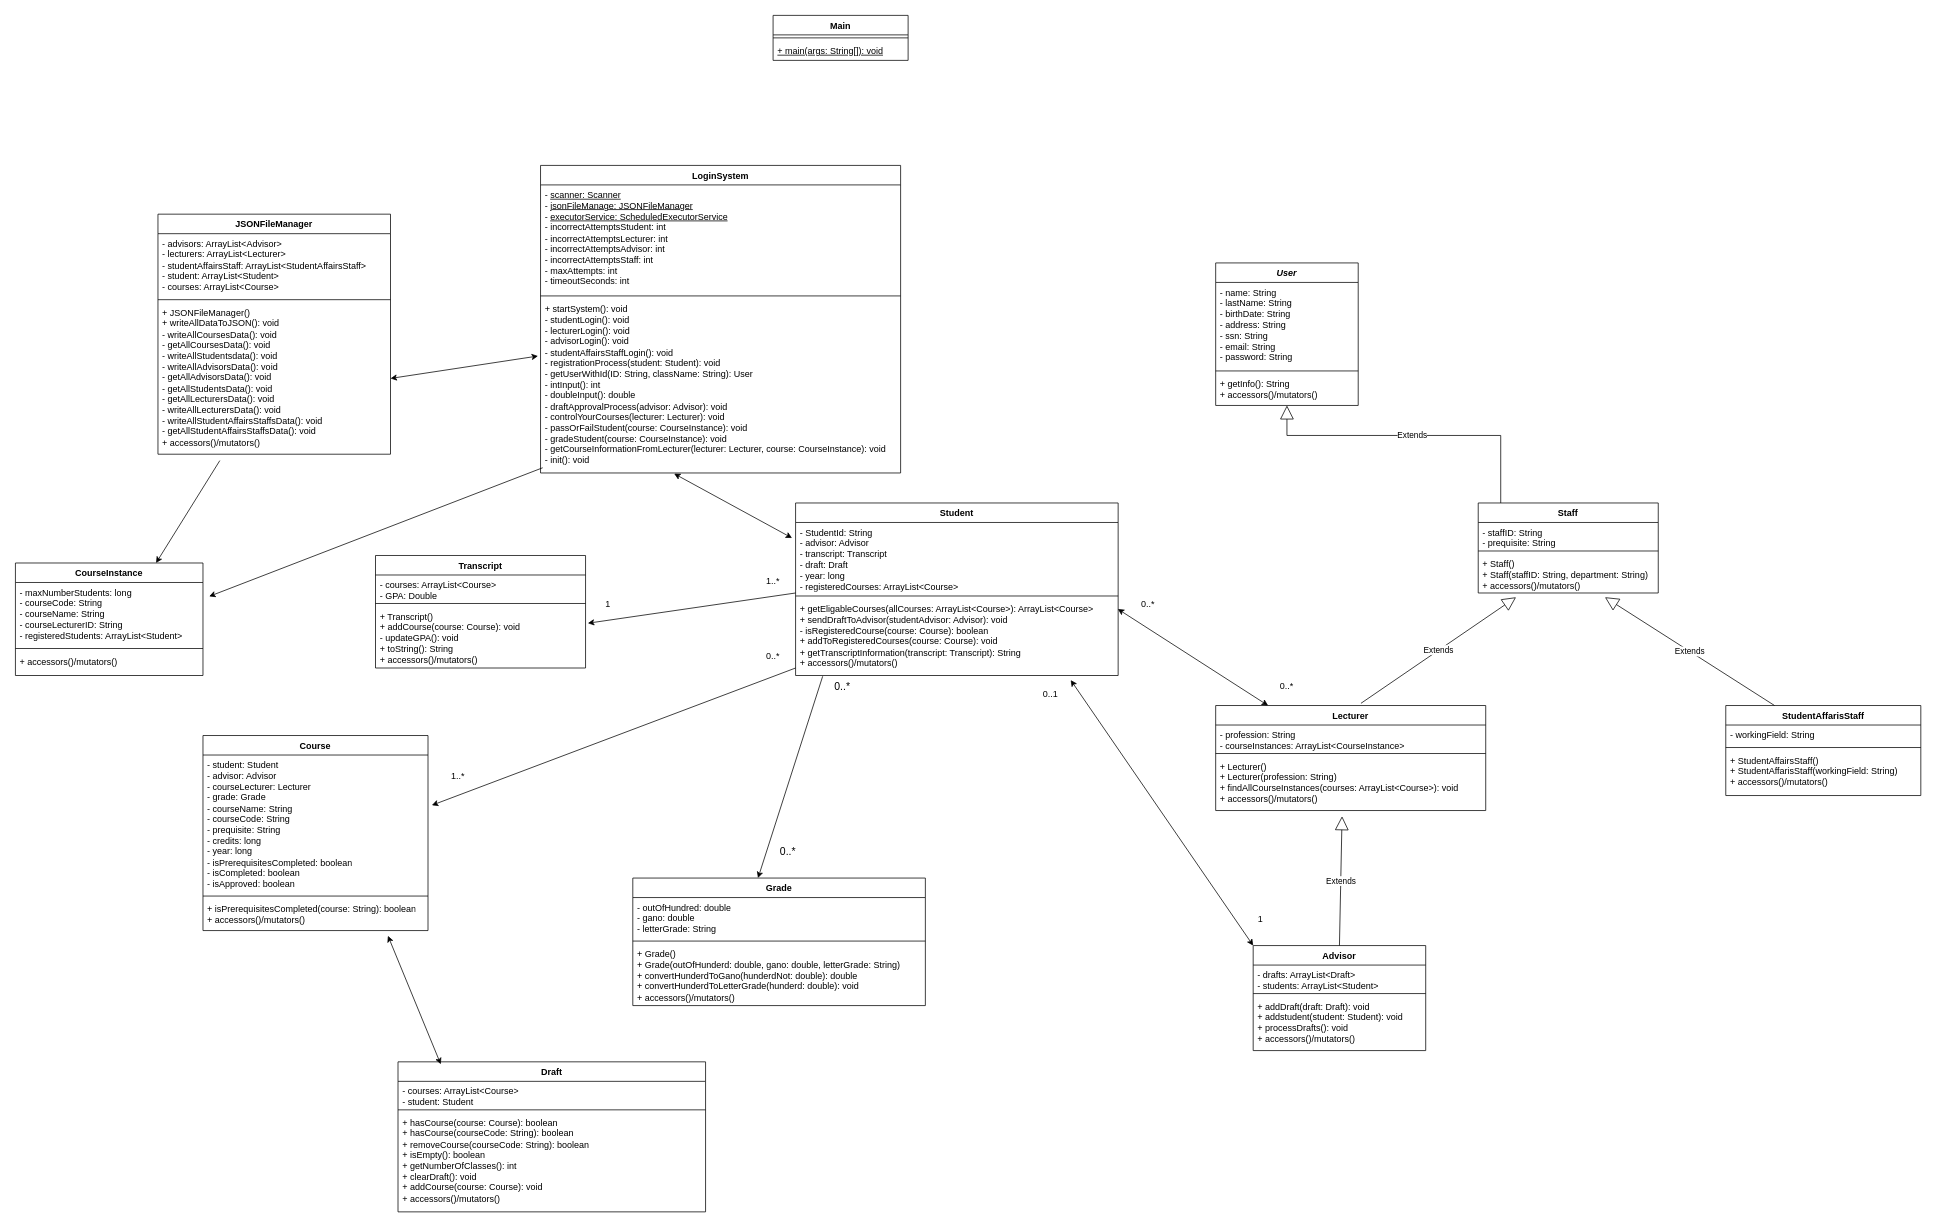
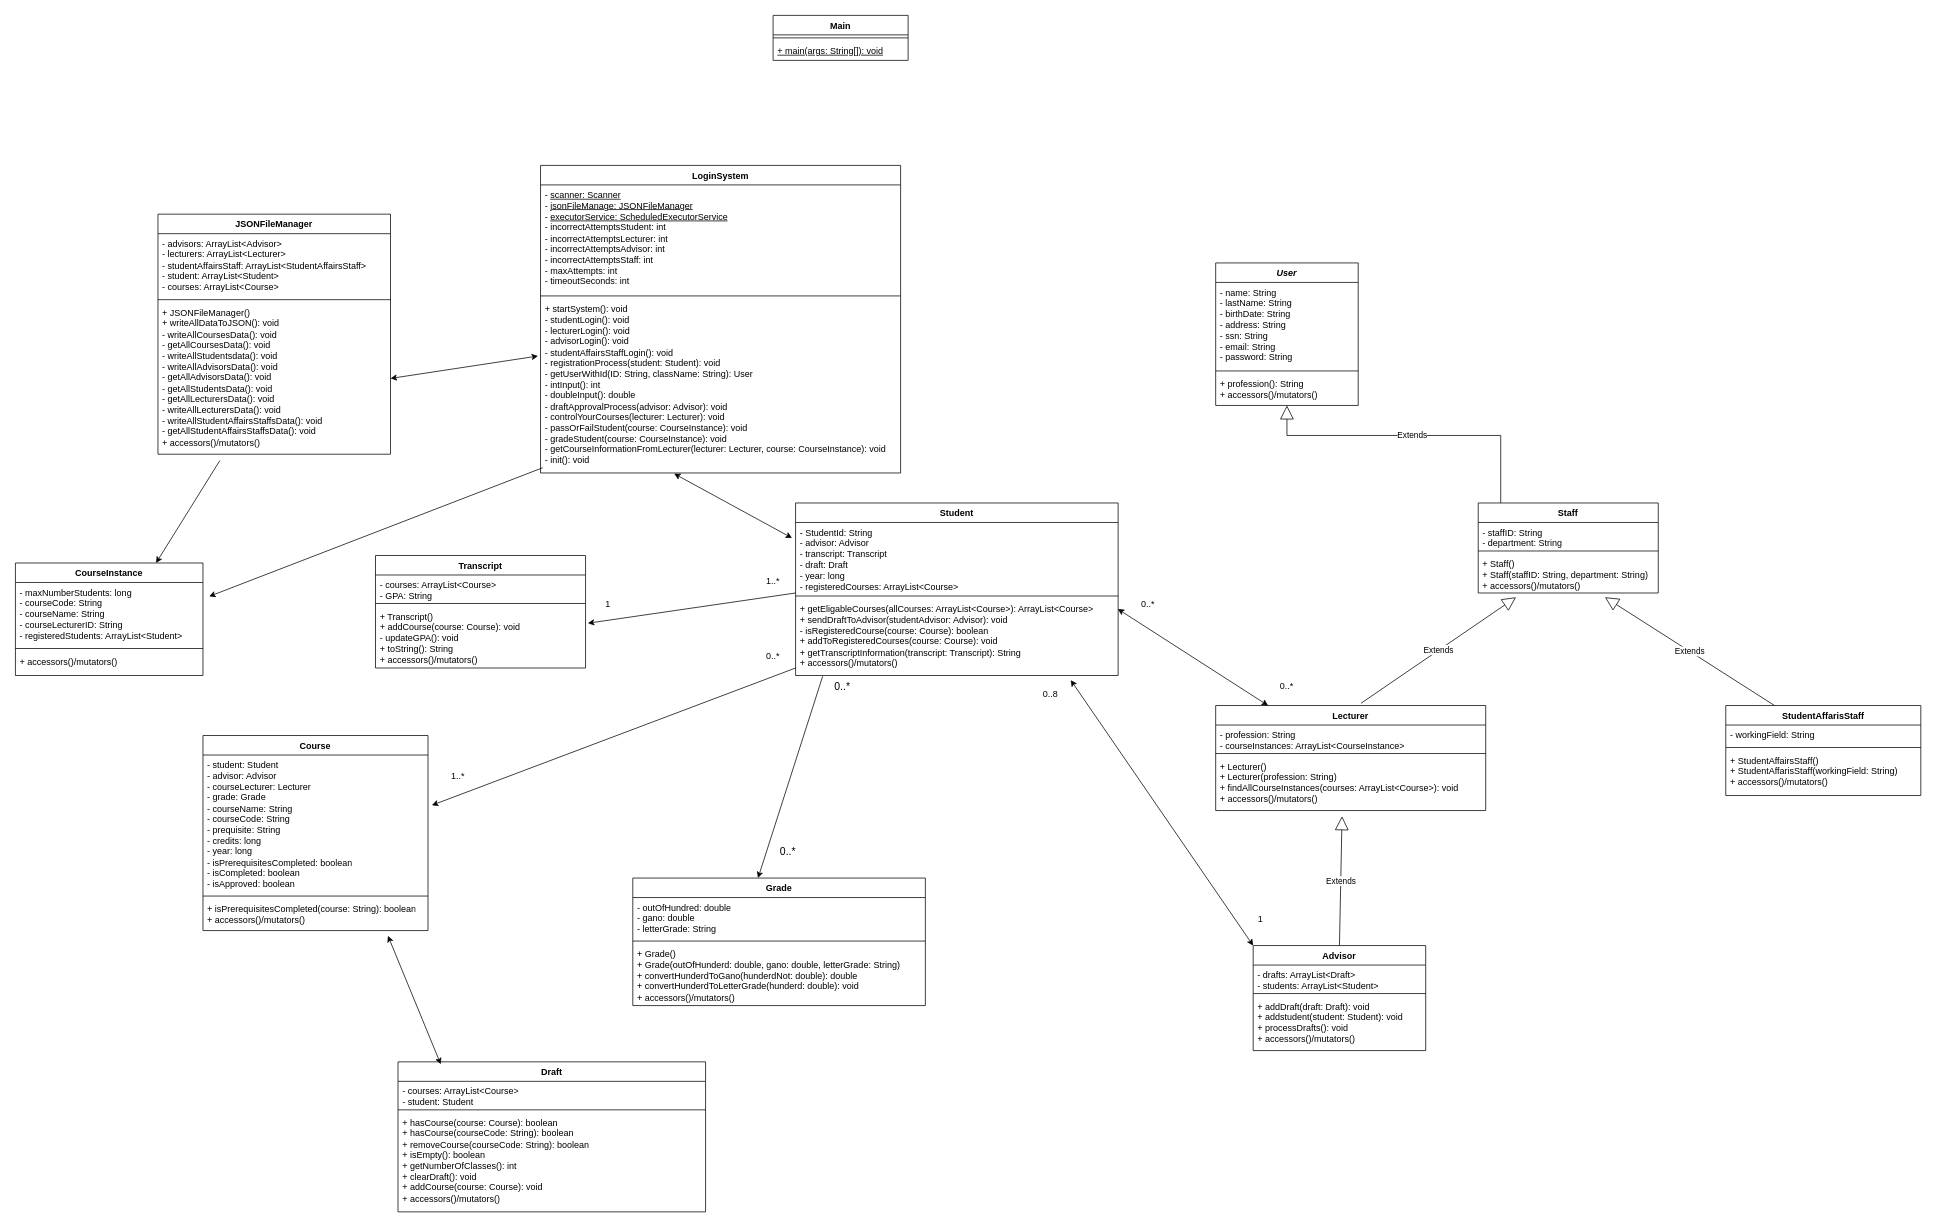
node "+ getInfo(): String + accessors()/mutators()": label "+ getInfo(): String + accessors()/mutators()" -> "+ profession(): String + accessors()/mutators()"
node "- staffID: String - prequisite: String": label "- staffID: String - prequisite: String" -> "- staffID: String - department: String"
node "- courses: ArrayList<Course> - GPA: Double": label "- courses: ArrayList<Course> - GPA: Double" -> "- courses: ArrayList<Course> - GPA: String"
node "0..1": label "0..1" -> "0..8"
